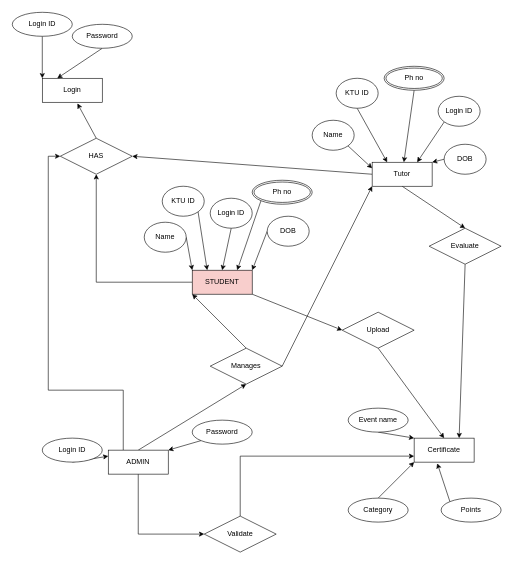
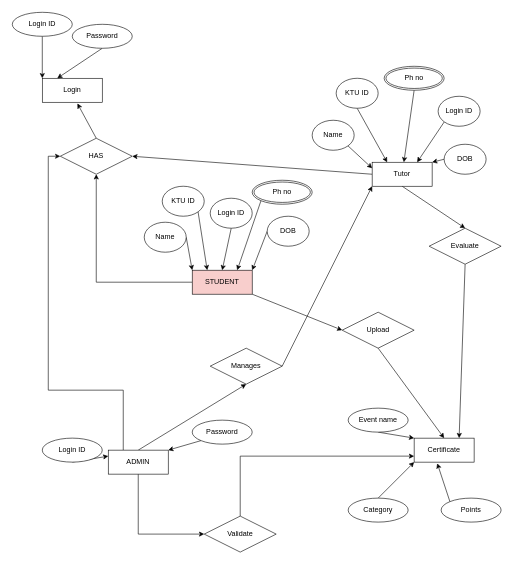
edge "Manages" -> "STUDENT": removed
